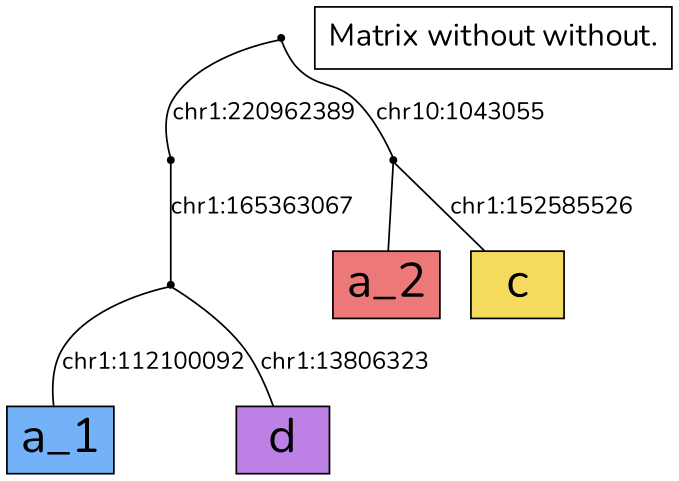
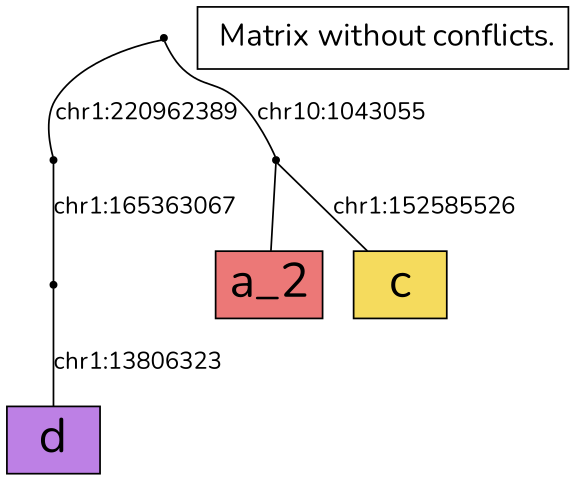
node "Matrix without without.": label "Matrix without without." -> "Matrix without conflicts."
node "a_1": removed
